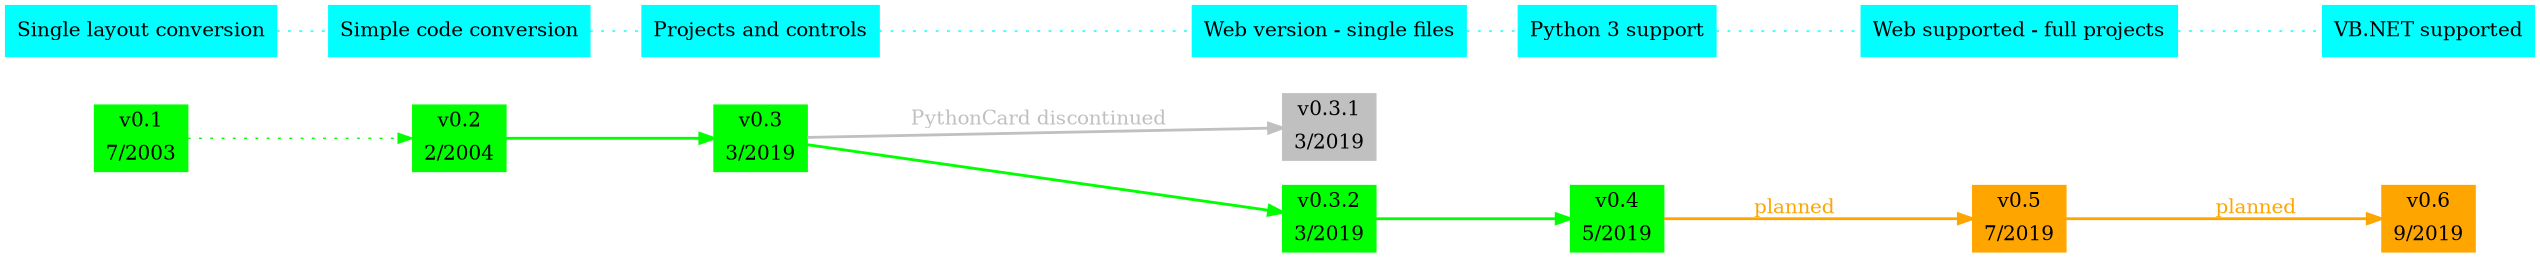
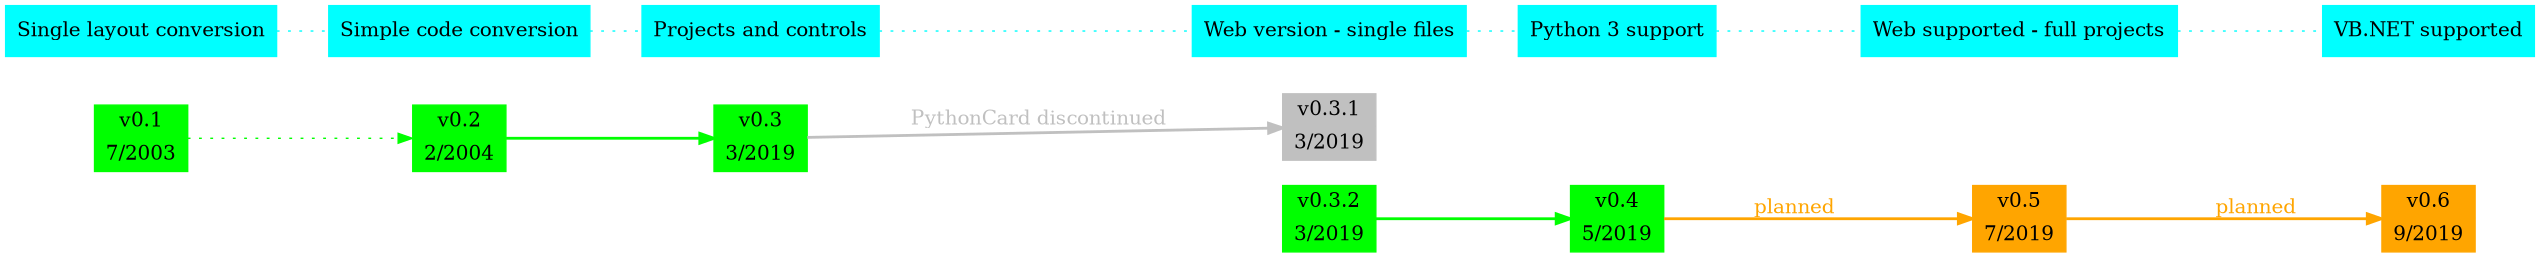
edge "v0.3" -> "v0.3.2": removed
